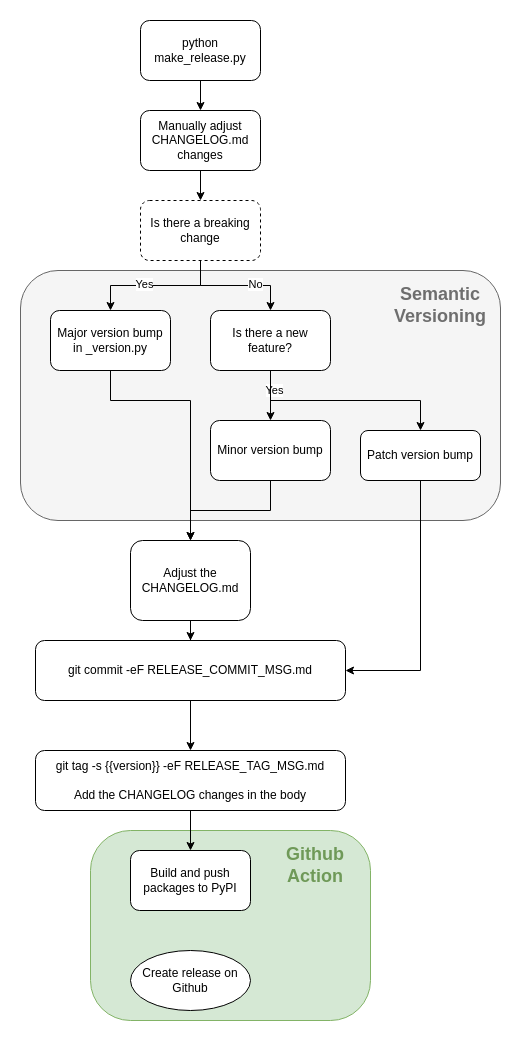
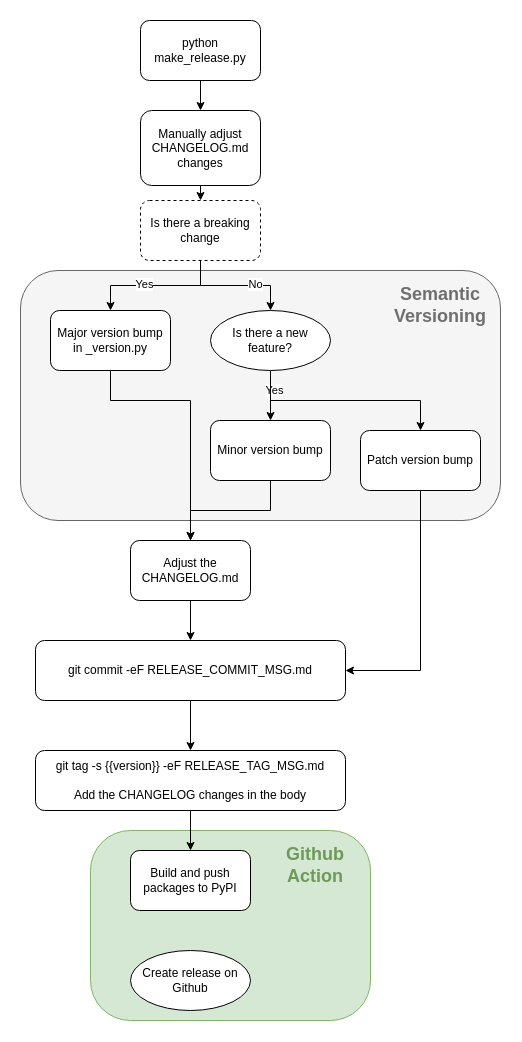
node "Manually adjust CHANGELOG.md changes": size 120x60 -> 120x75
node "Is there a new feature?": shape rounded rectangle -> ellipse
node "Patch version bump": size 120x50 -> 120x60
node "Adjust the CHANGELOG.md": size 120x80 -> 120x60
